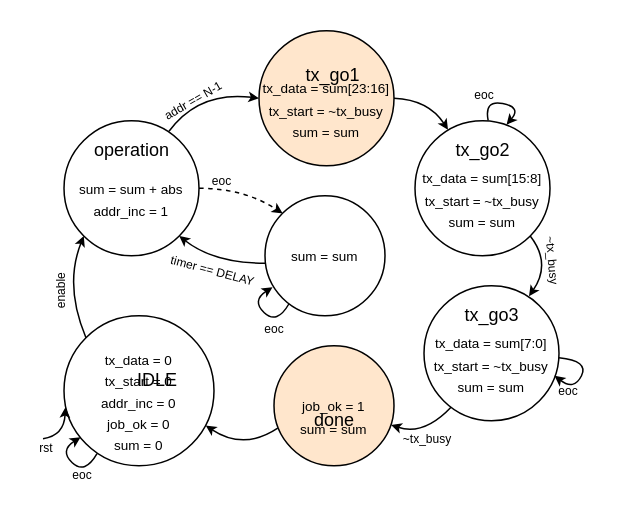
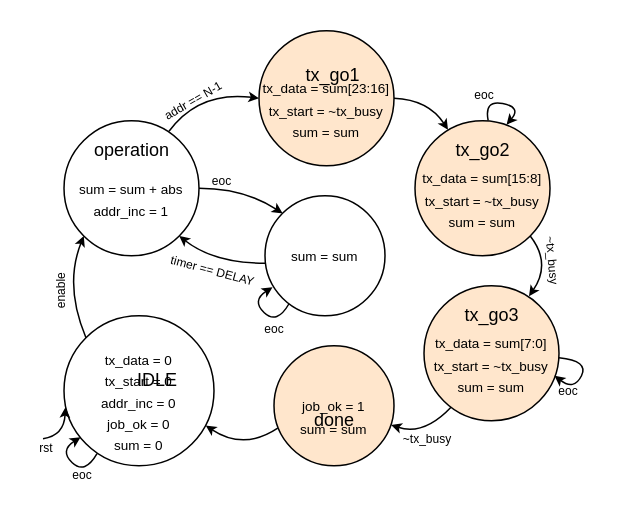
node "tx_data = sum[15:8] tx_start = ~tx_busy sum = sum": fillcolor #ffffff -> #ffe6cc
edge "sum = sum + abs addr_inc = 1" -> "sum = sum": style dashed -> solid
node "tx_data = sum[7:0] tx_start = ~tx_busy sum = sum": fillcolor #ffffff -> #ffe6cc
